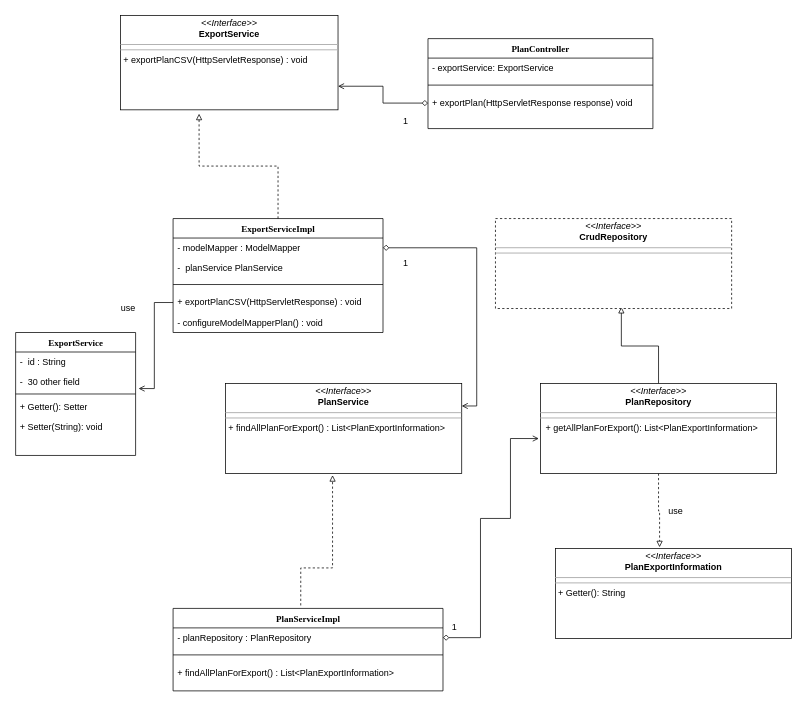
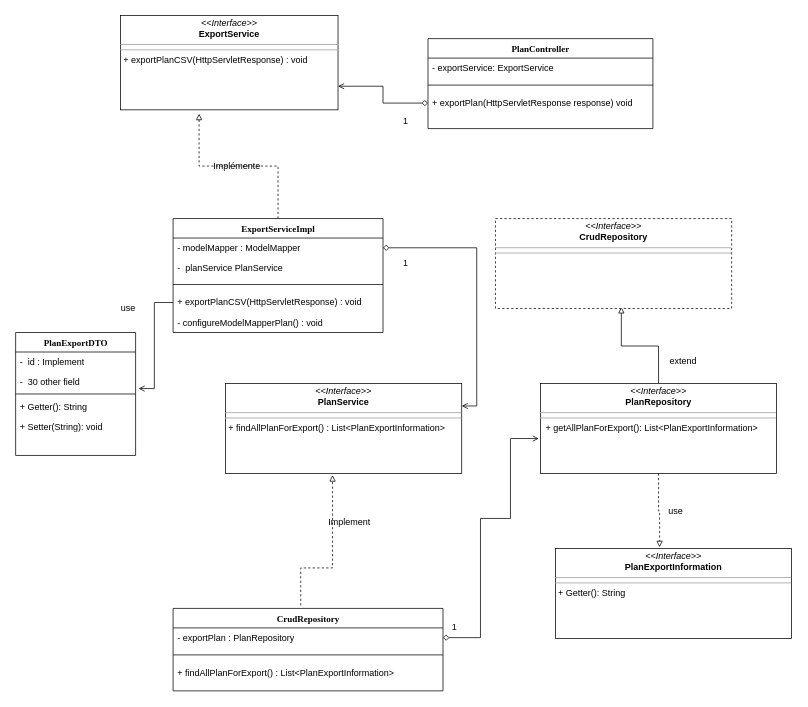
node "Implémente": added
node "ExportService": label "ExportService" -> "PlanExportDTO"
node "extend": added
node "- id : String": label "- id : String" -> "- id : Implement"
node "+ Getter(): Setter": label "+ Getter(): Setter" -> "+ Getter(): String"
node "Implement": added
node "PlanServiceImpl": label "PlanServiceImpl" -> "CrudRepository"
node "- planRepository : PlanRepository": label "- planRepository : PlanRepository" -> "- exportPlan : PlanRepository"
